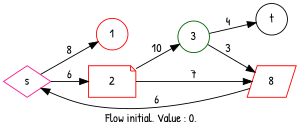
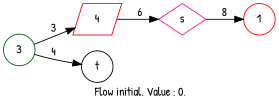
node "2": removed
node "8": label "8" -> "4"
